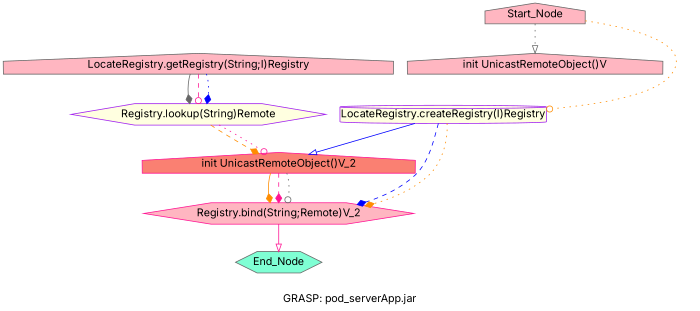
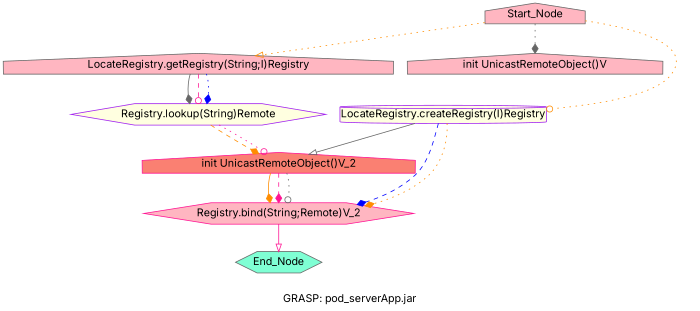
edge "Start_Node" -> "init UnicastRemoteObject()V": arrowhead onormal -> diamond
edge "Start_Node" -> "LocateRegistry.getRegistry(String;I)Registry": added
edge "LocateRegistry.createRegistry(I)Registry" -> "init UnicastRemoteObject()V_2": color blue -> gray40
